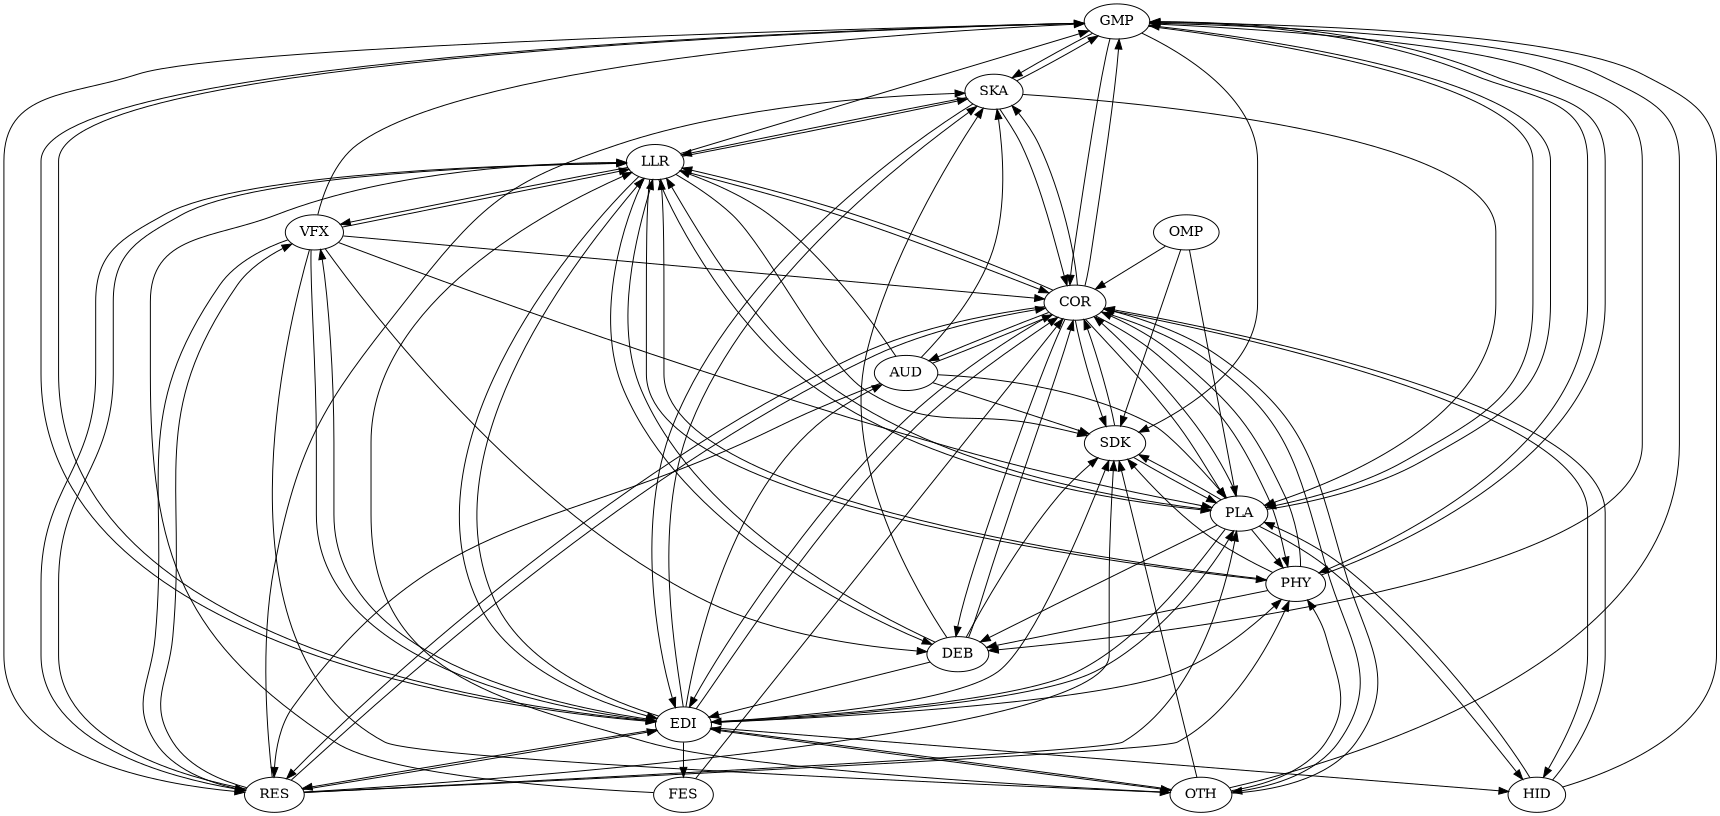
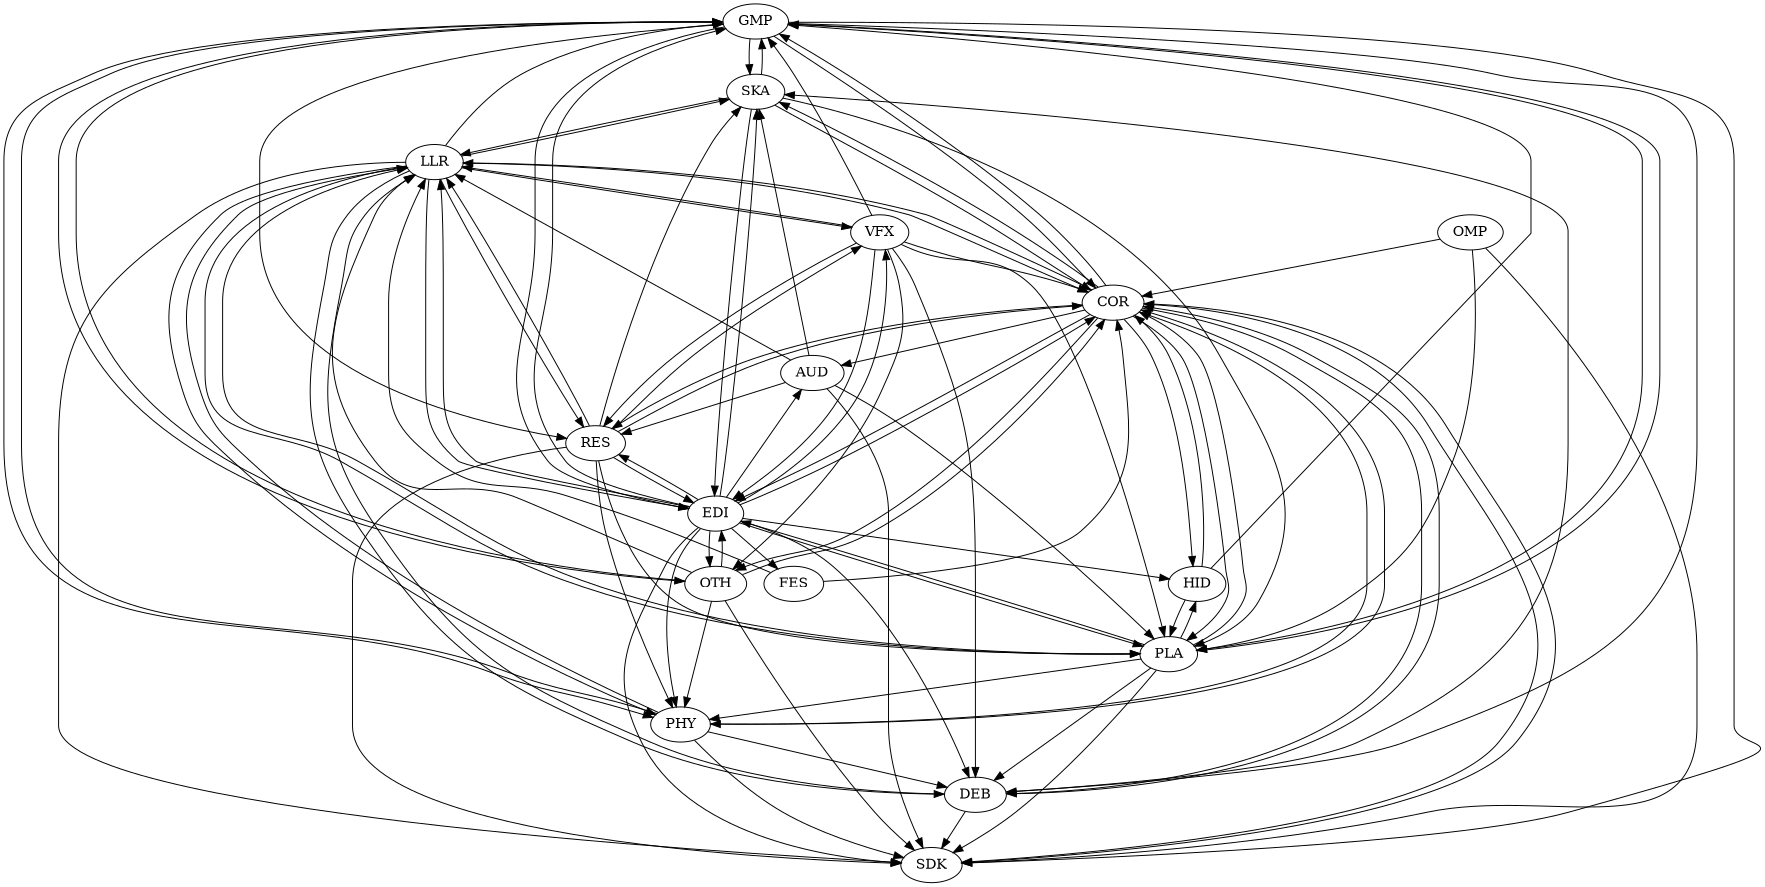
edge "GMP" -> "OTH": added
edge "AUD" -> "COR": removed
edge "SDK" -> "PLA": removed
edge "DEB" -> "EDI": reversed
